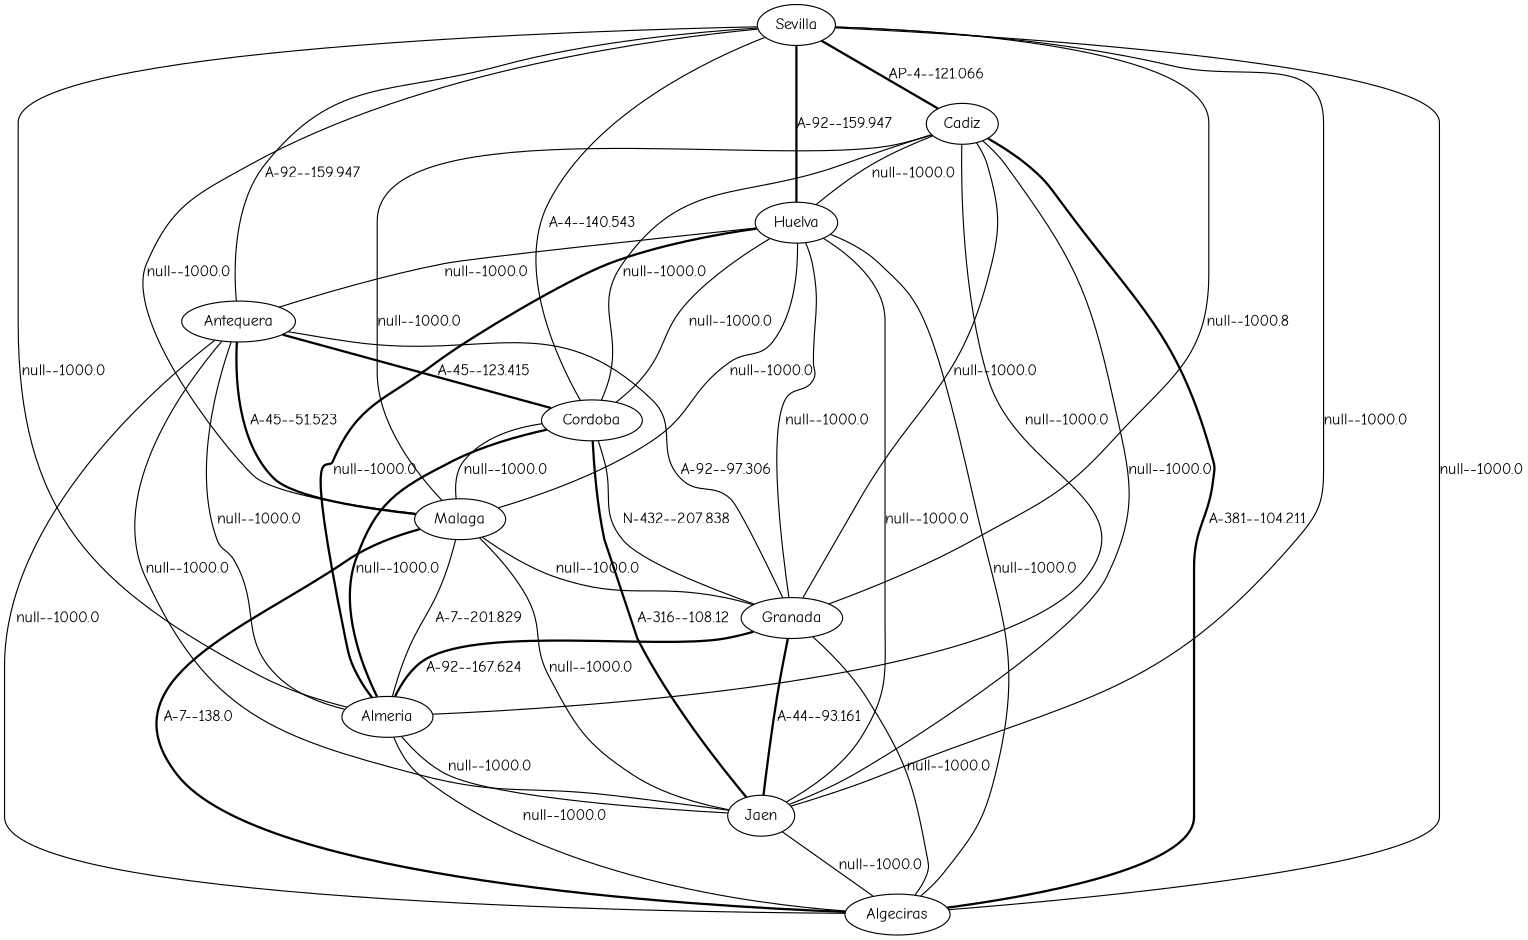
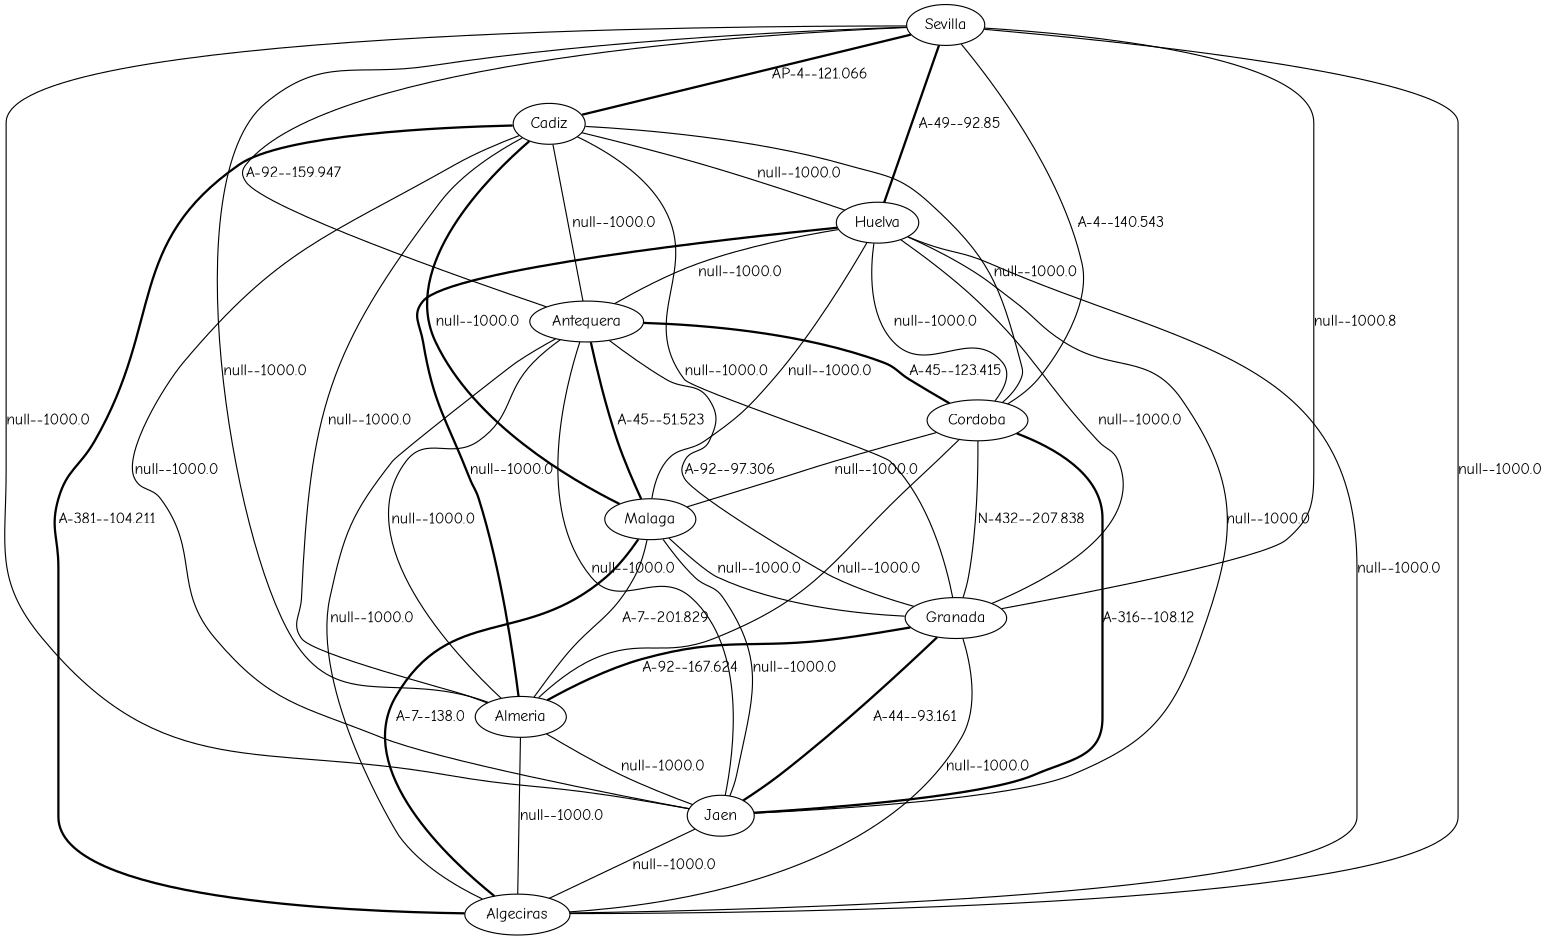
edge "Sevilla" -- "Huelva": label "A-92--159.947" -> "A-49--92.85"
edge "Cadiz" -- "Malaga": style solid -> bold
edge "Sevilla" -- "Malaga": removed, label "null--1000.0"
edge "Cadiz" -- "Antequera": added, label "null--1000.0"
edge "Cordoba" -- "Almeria": style bold -> solid
